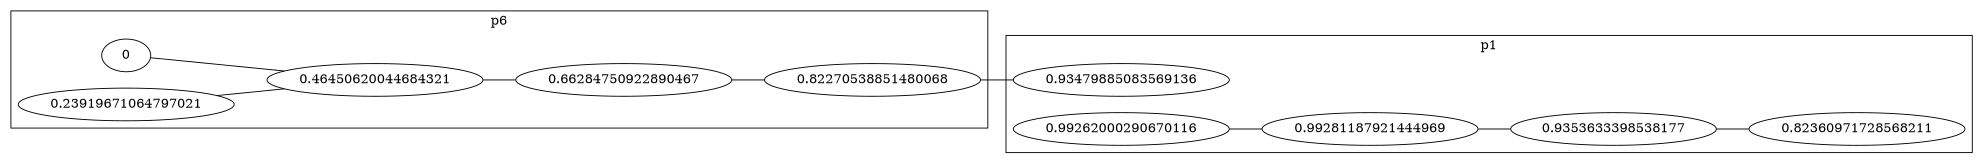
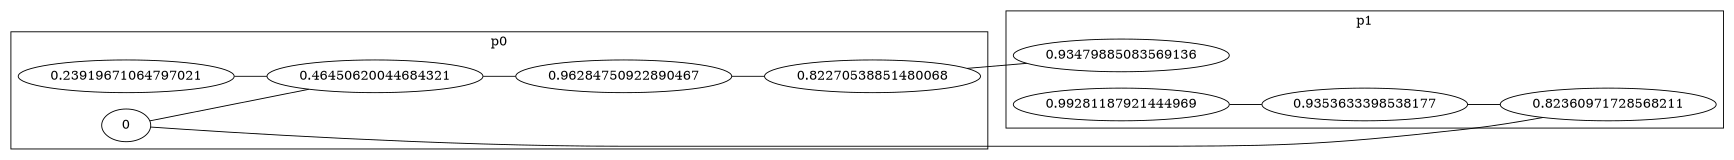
cluster "p6": label "p6" -> "p0"
node "0.66284750922890467": label "0.66284750922890467" -> "0.96284750922890467"
node "0.99262000290670116": removed
edge "0.82360971728568211" -- "0": added
